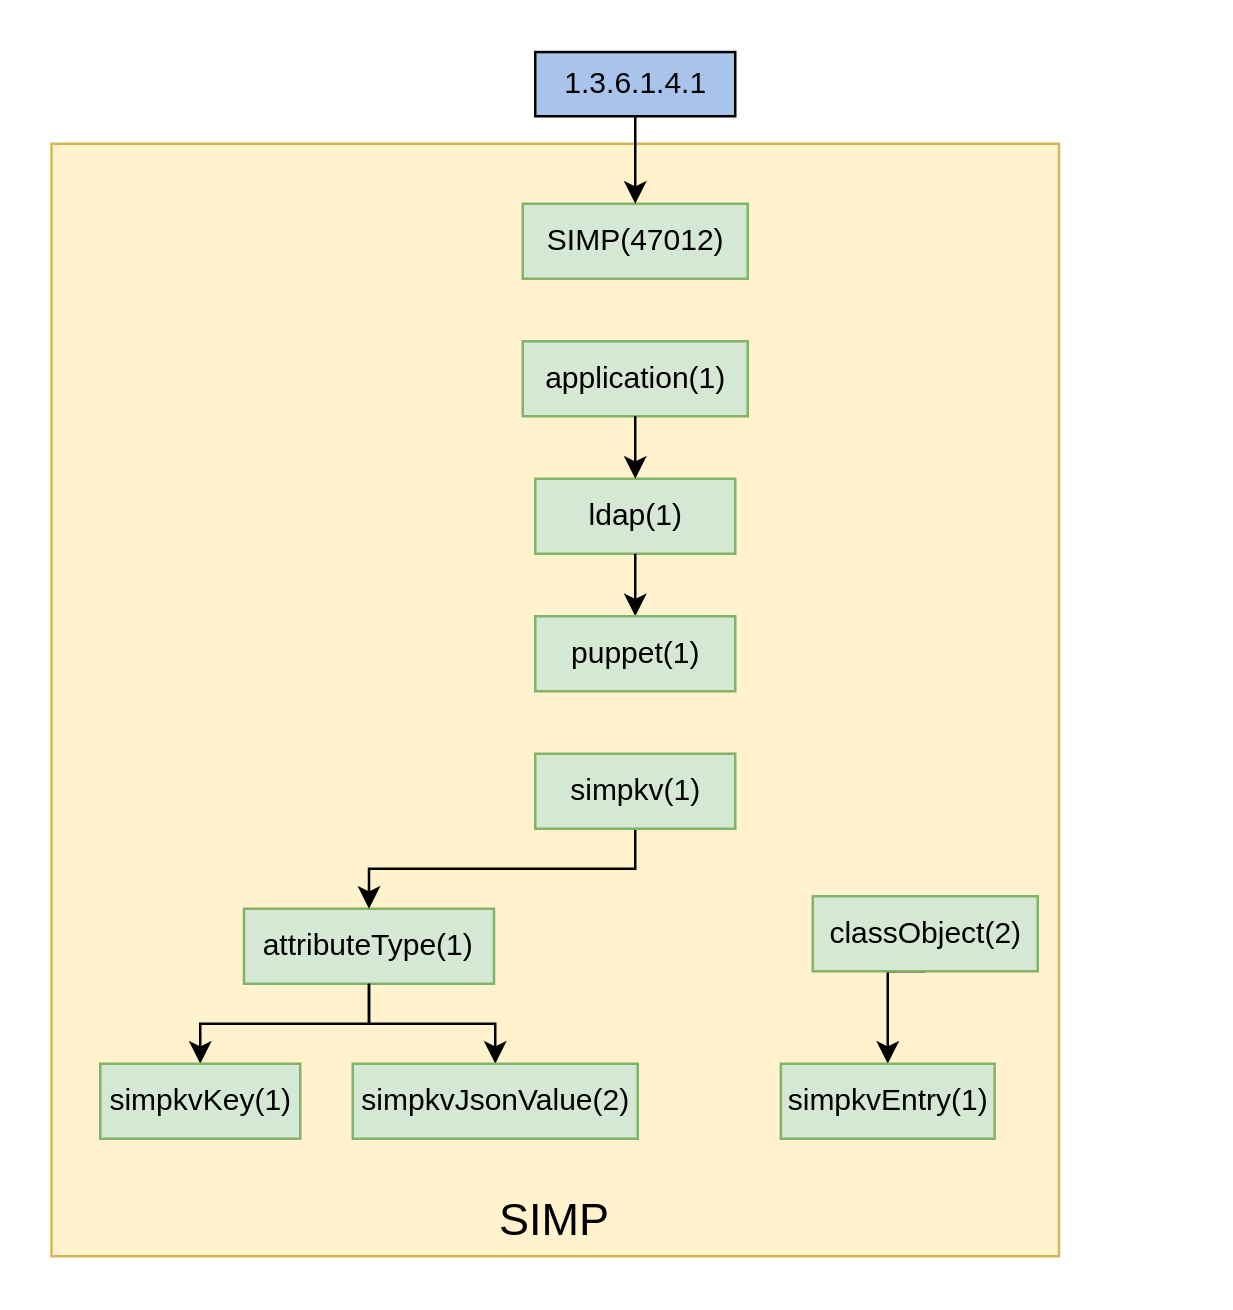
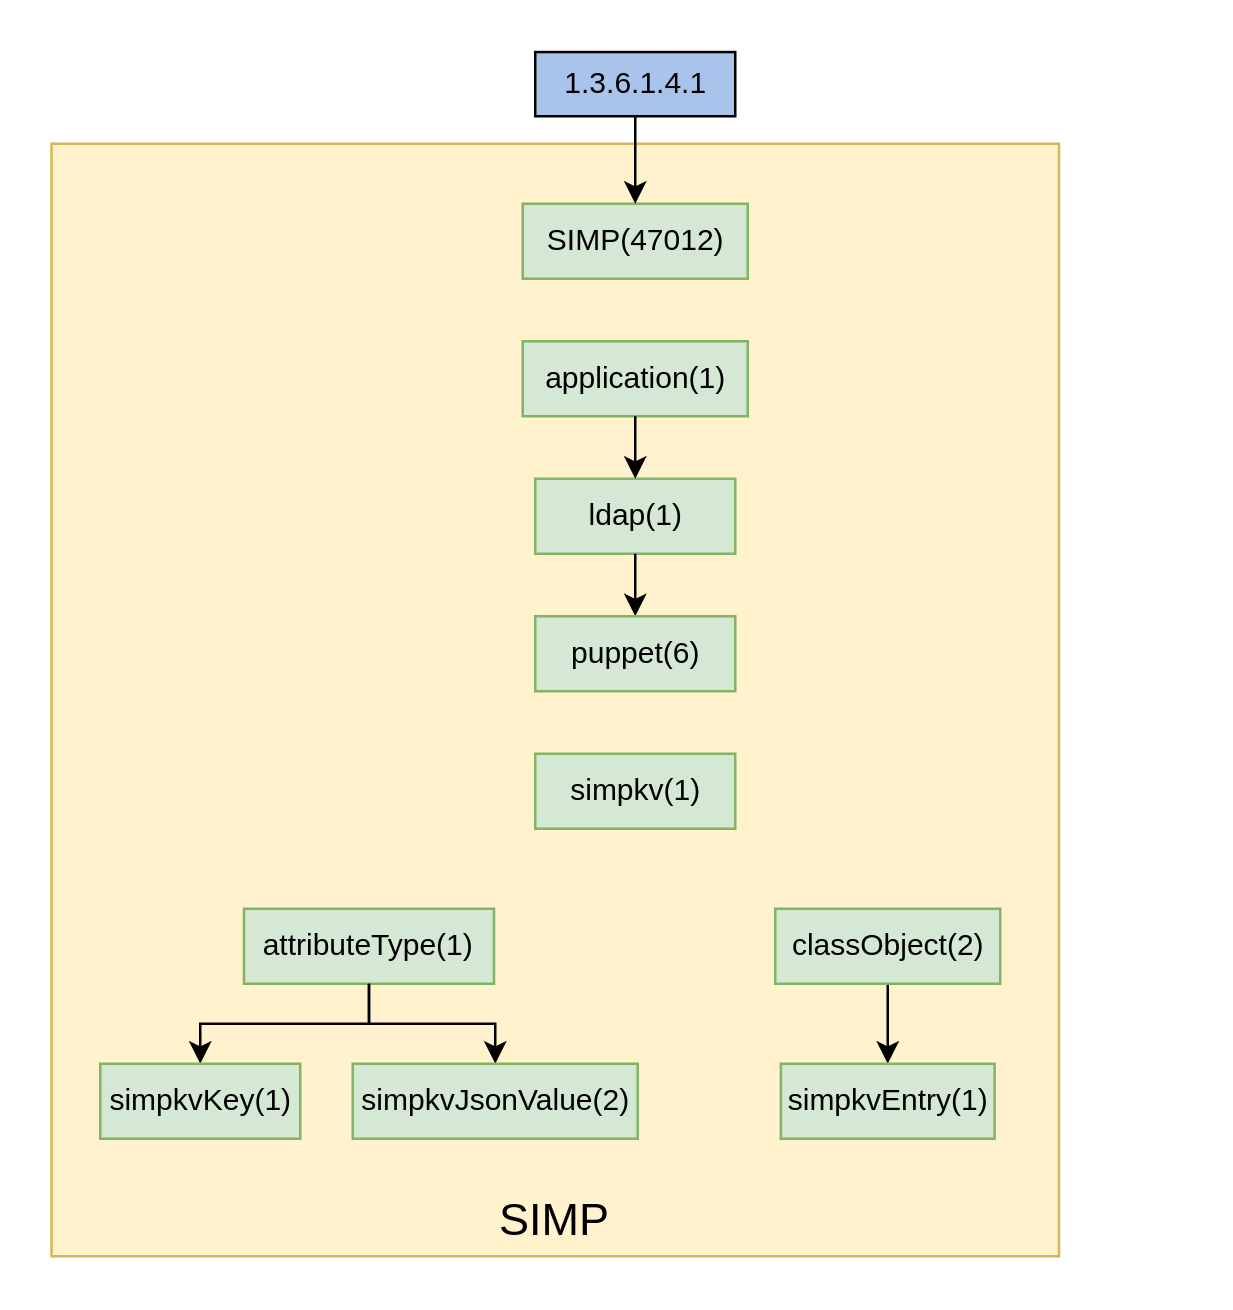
node "puppet(1)": label "puppet(1)" -> "puppet(6)"
edge "simpkv(1)" -> "attributeType(1)": removed
node "classObject(2)": moved (925, 934) -> (888, 946)
